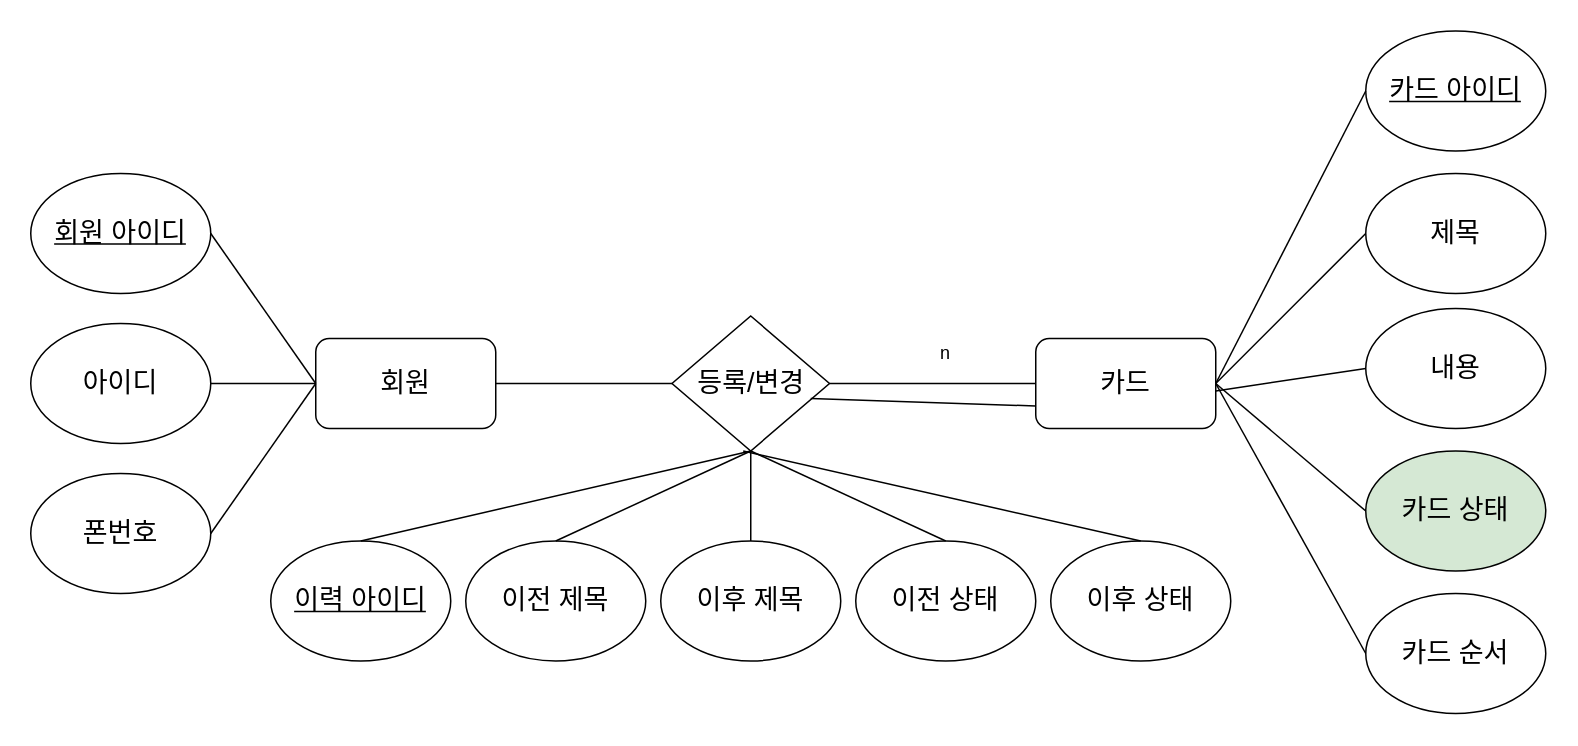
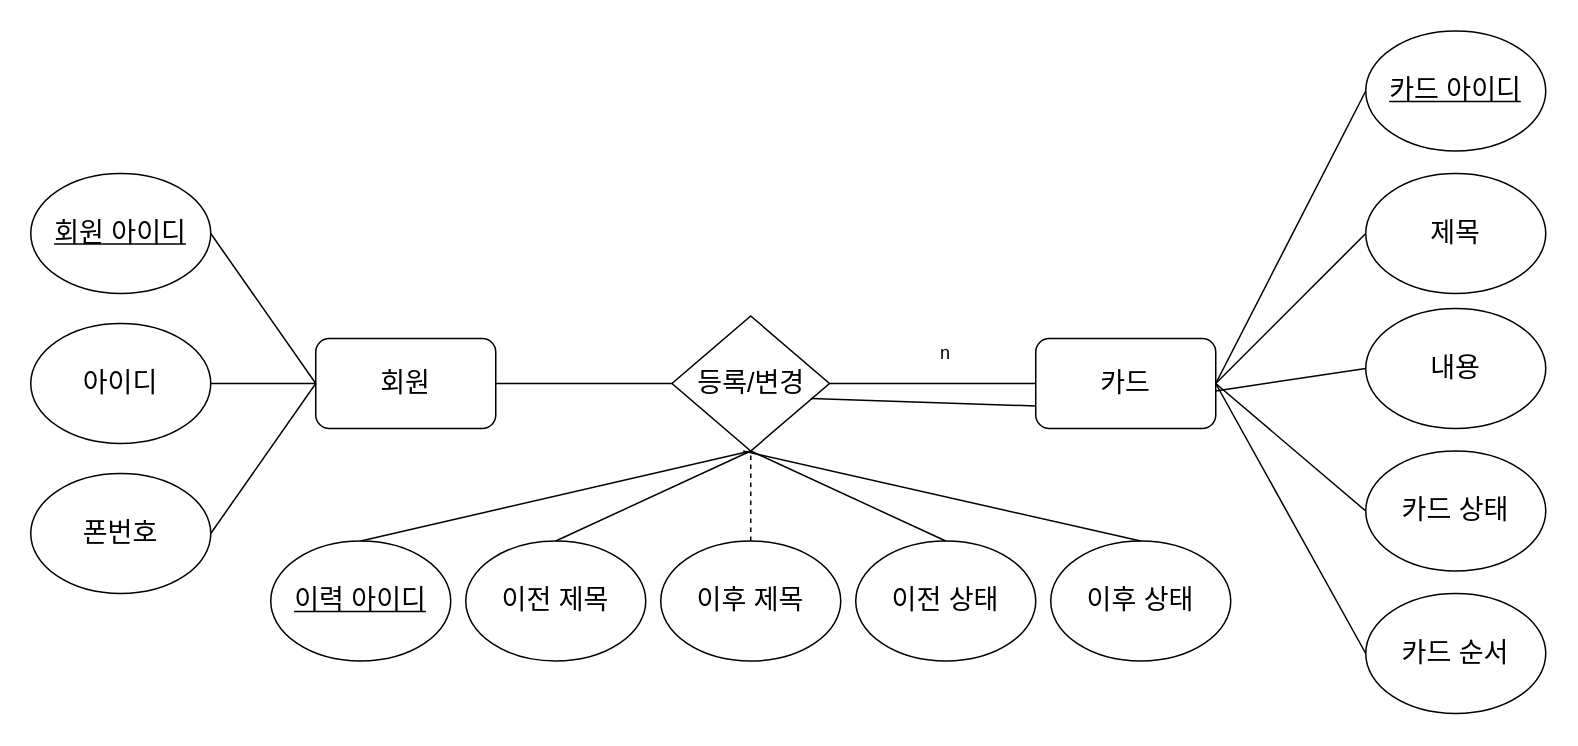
edge "등록/변경" -- "이후 제목": style solid -> dashed
node "카드 상태": fillcolor #d5e8d4 -> #ffffff
